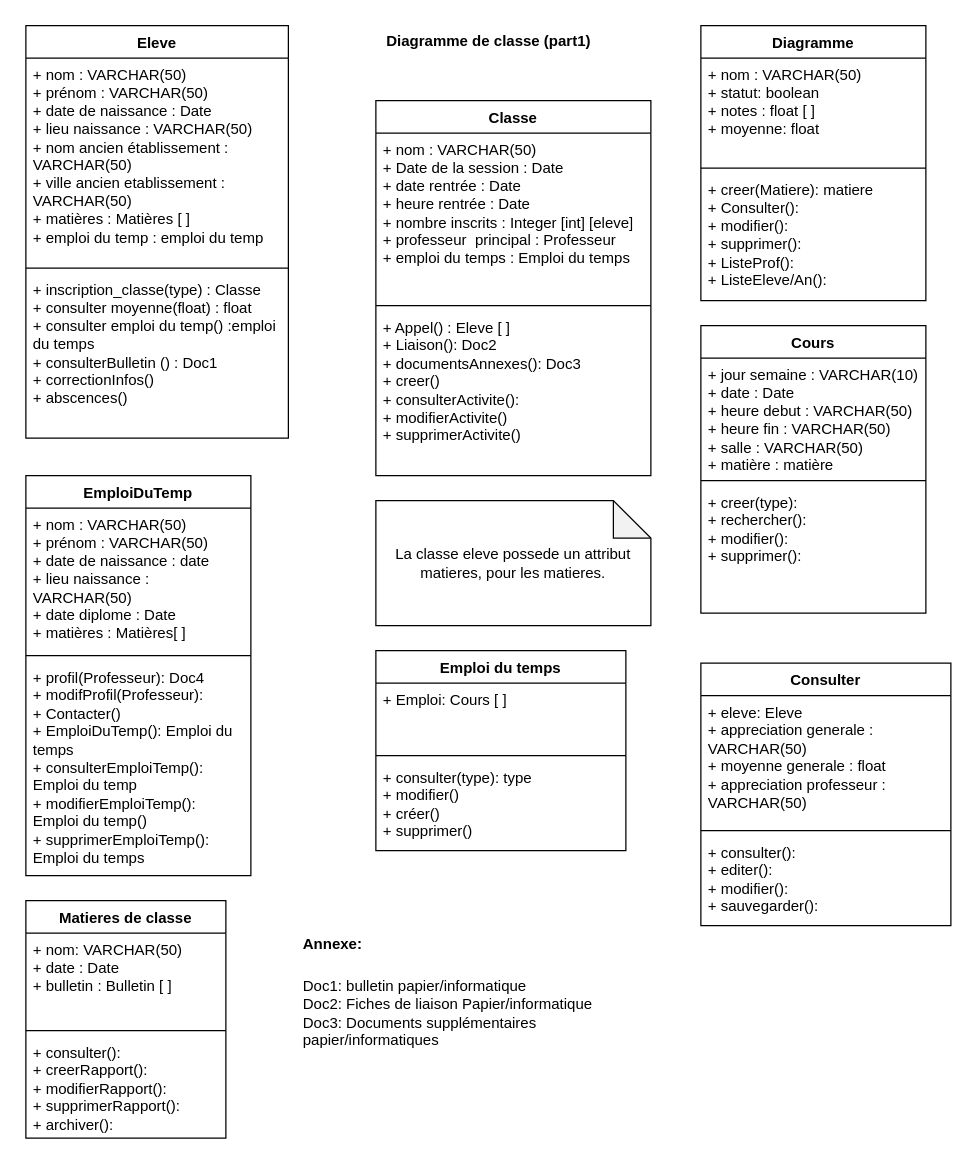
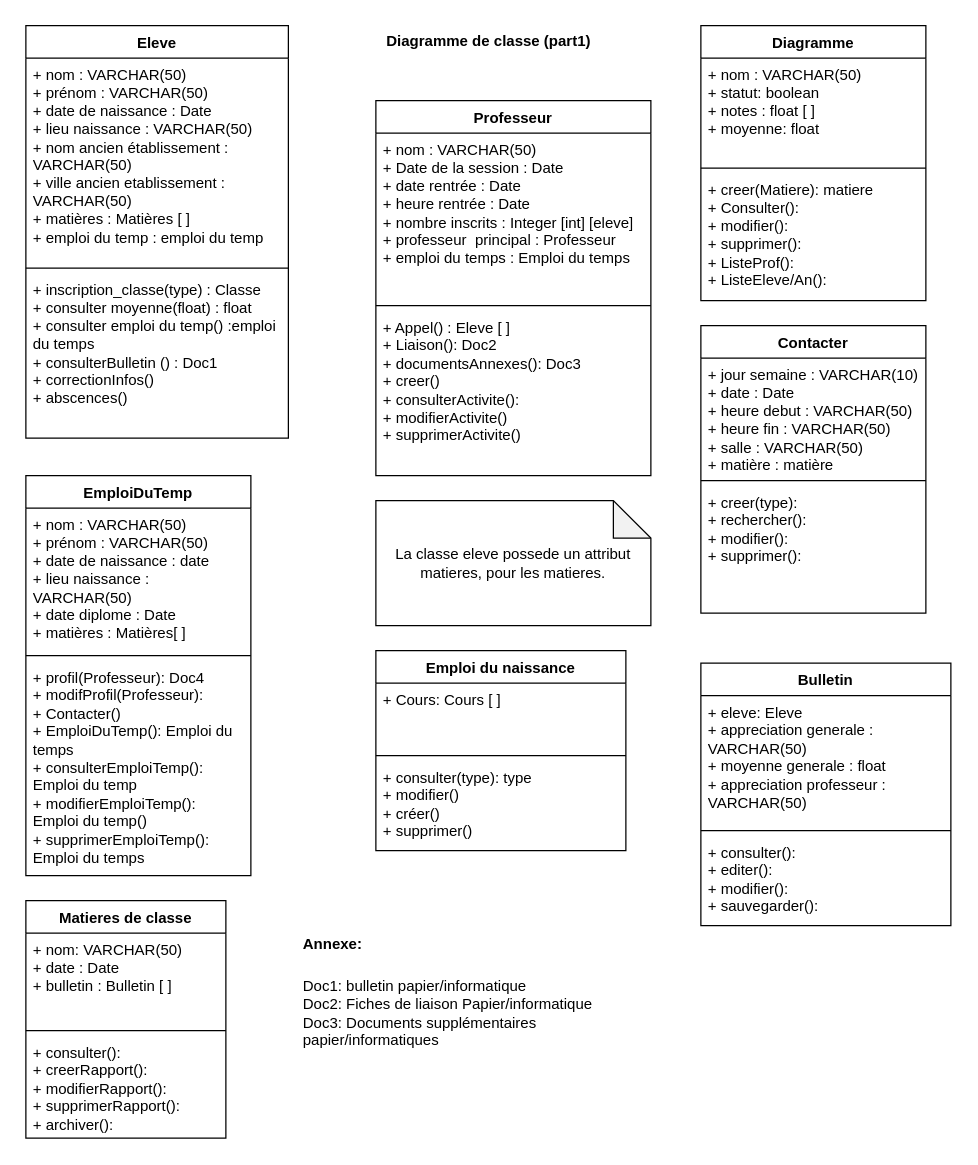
node "Classe": label "Classe" -> "Professeur"
node "Cours": label "Cours" -> "Contacter"
node "Emploi du temps": label "Emploi du temps" -> "Emploi du naissance"
node "Consulter": label "Consulter" -> "Bulletin"
node "+ Emploi: Cours [ ]": label "+ Emploi: Cours [ ]" -> "+ Cours: Cours [ ]"
